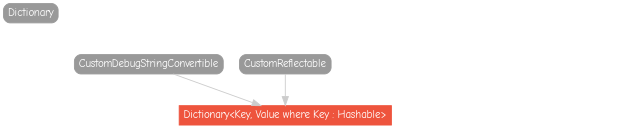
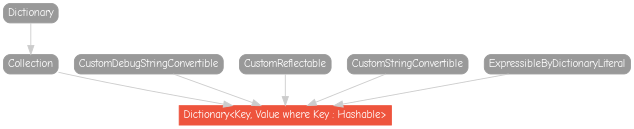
node "Collection": added
node "CustomStringConvertible": added
node "ExpressibleByDictionaryLiteral": added
